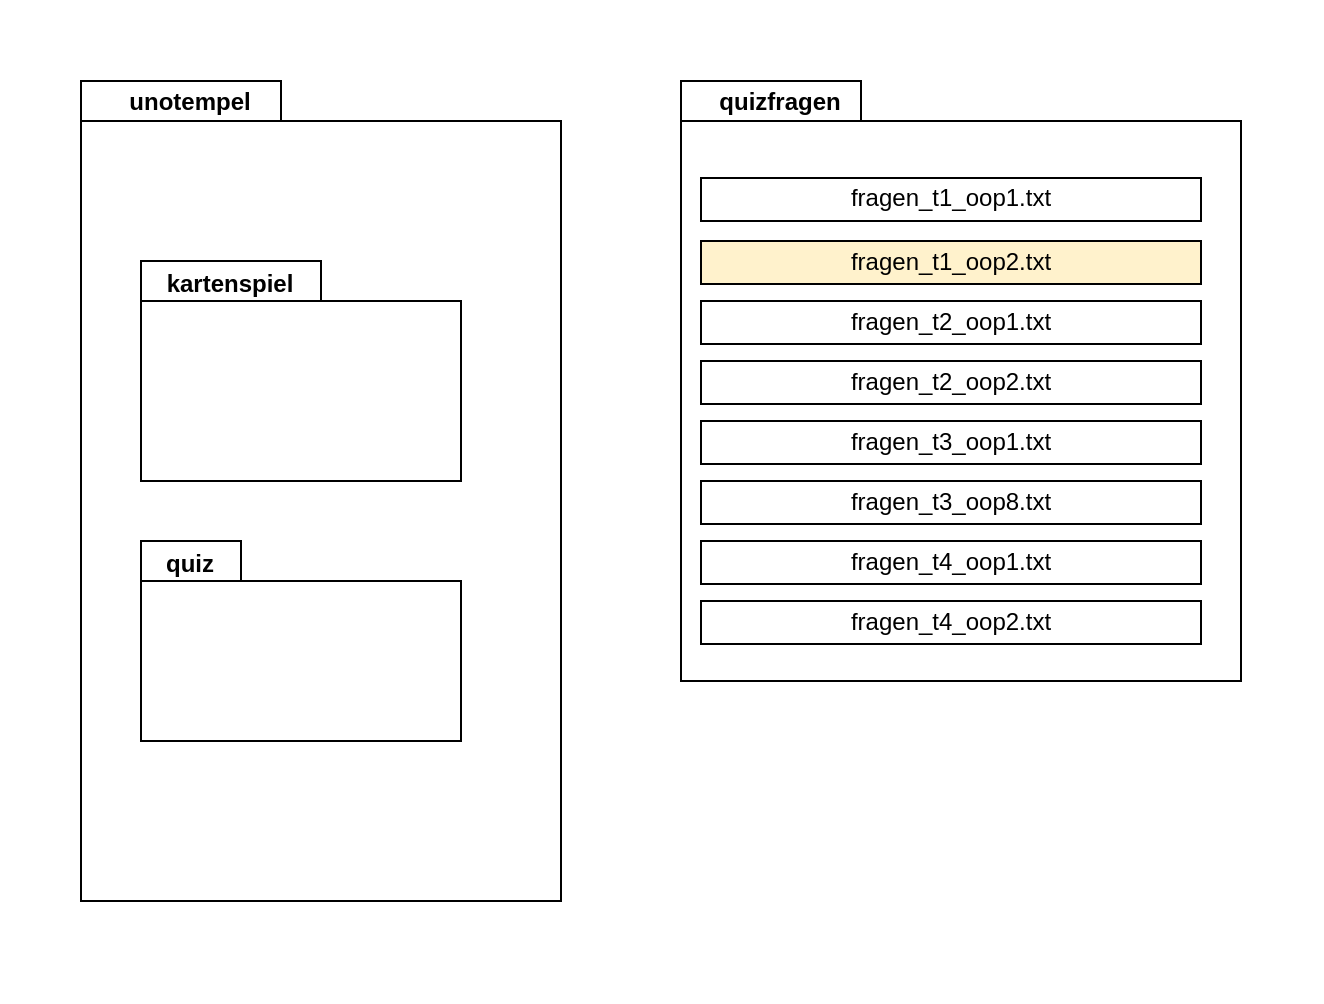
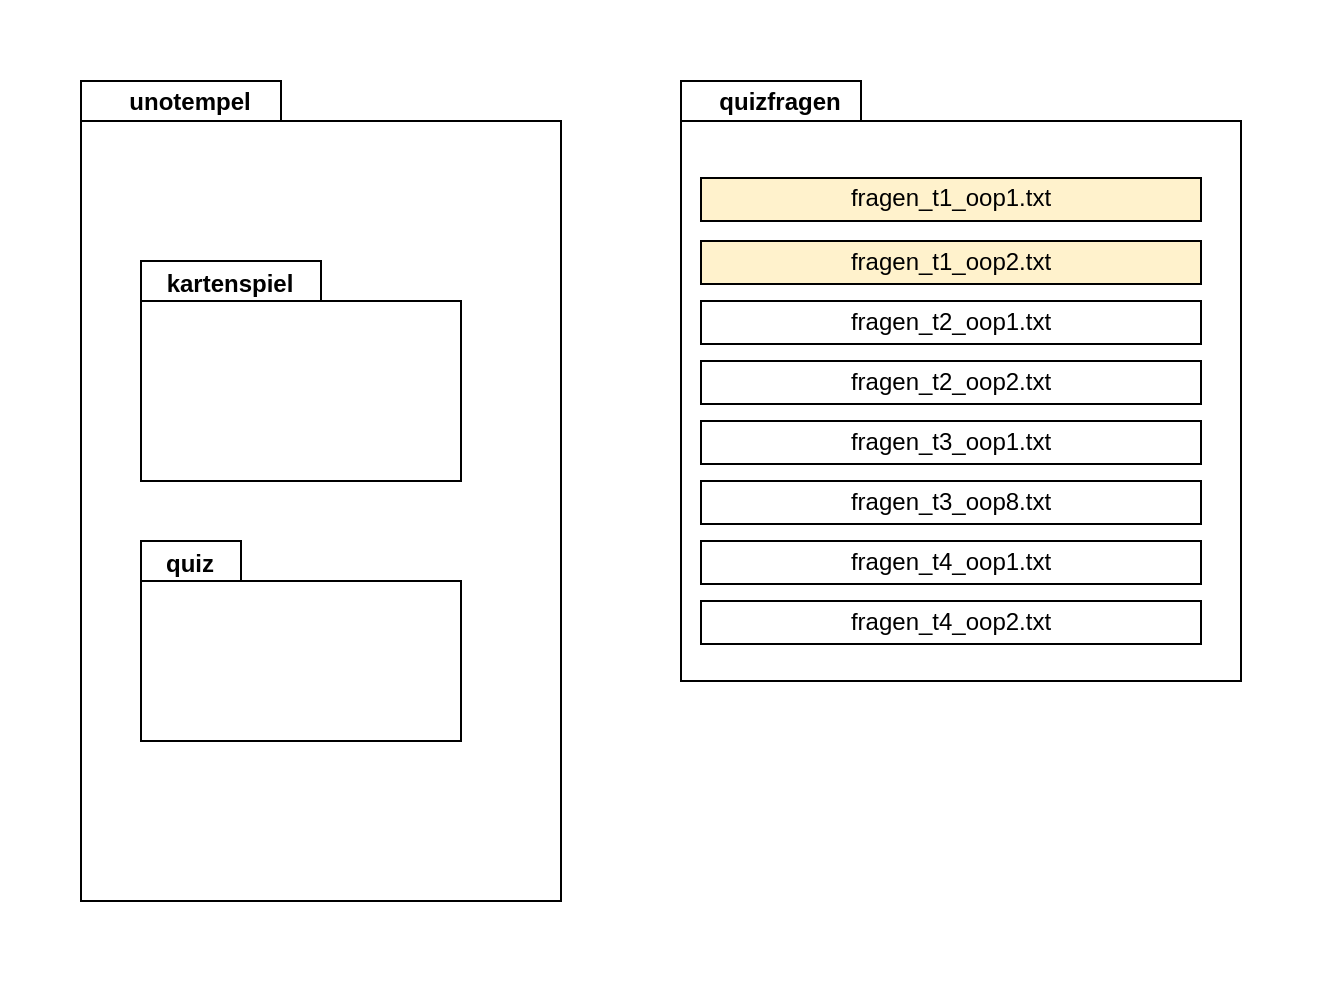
node "fragen_t1_oop1.txt": fillcolor #ffffff -> #fff2cc
